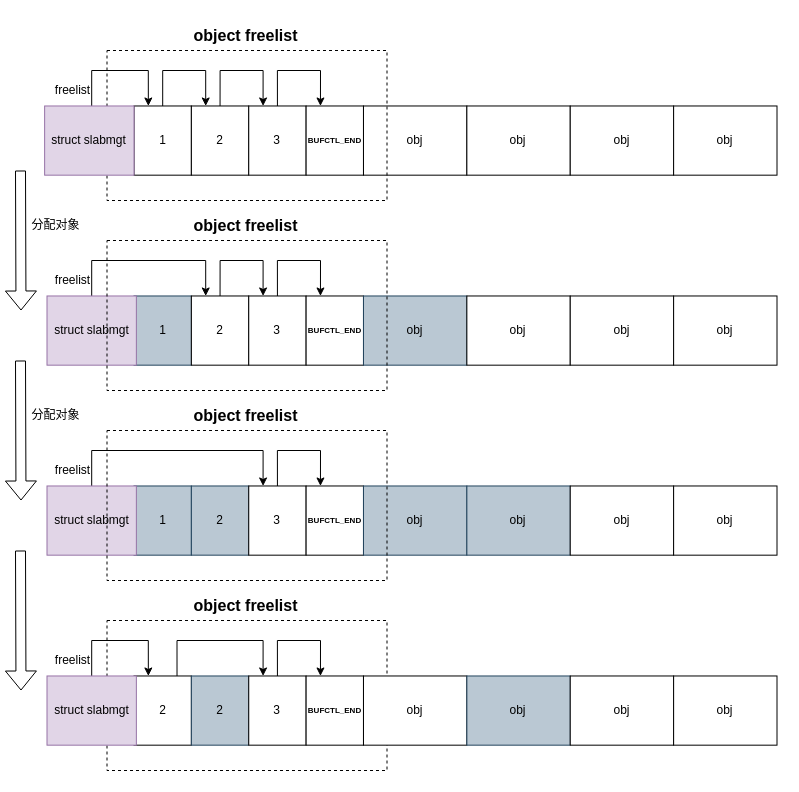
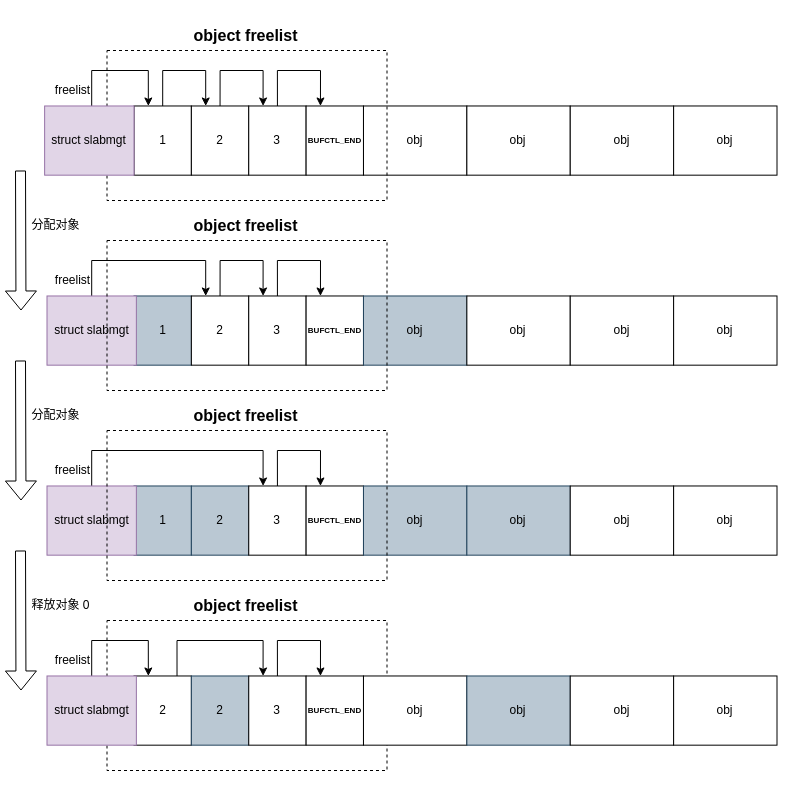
node "释放对象 0": added
